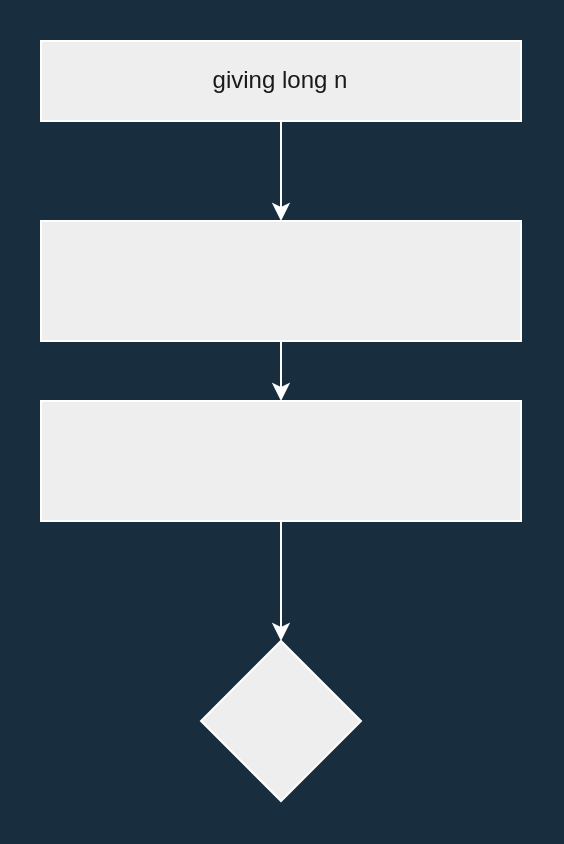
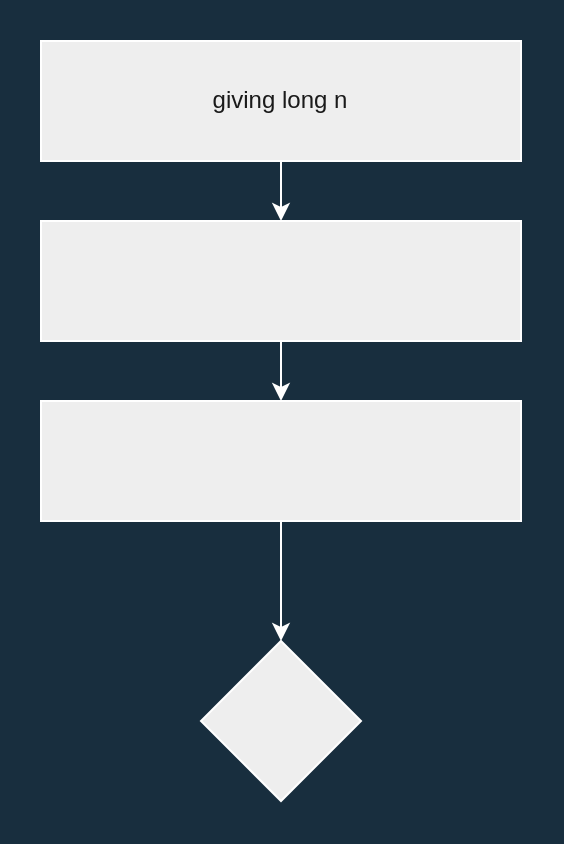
node "giving long n": size 480x80 -> 480x120
